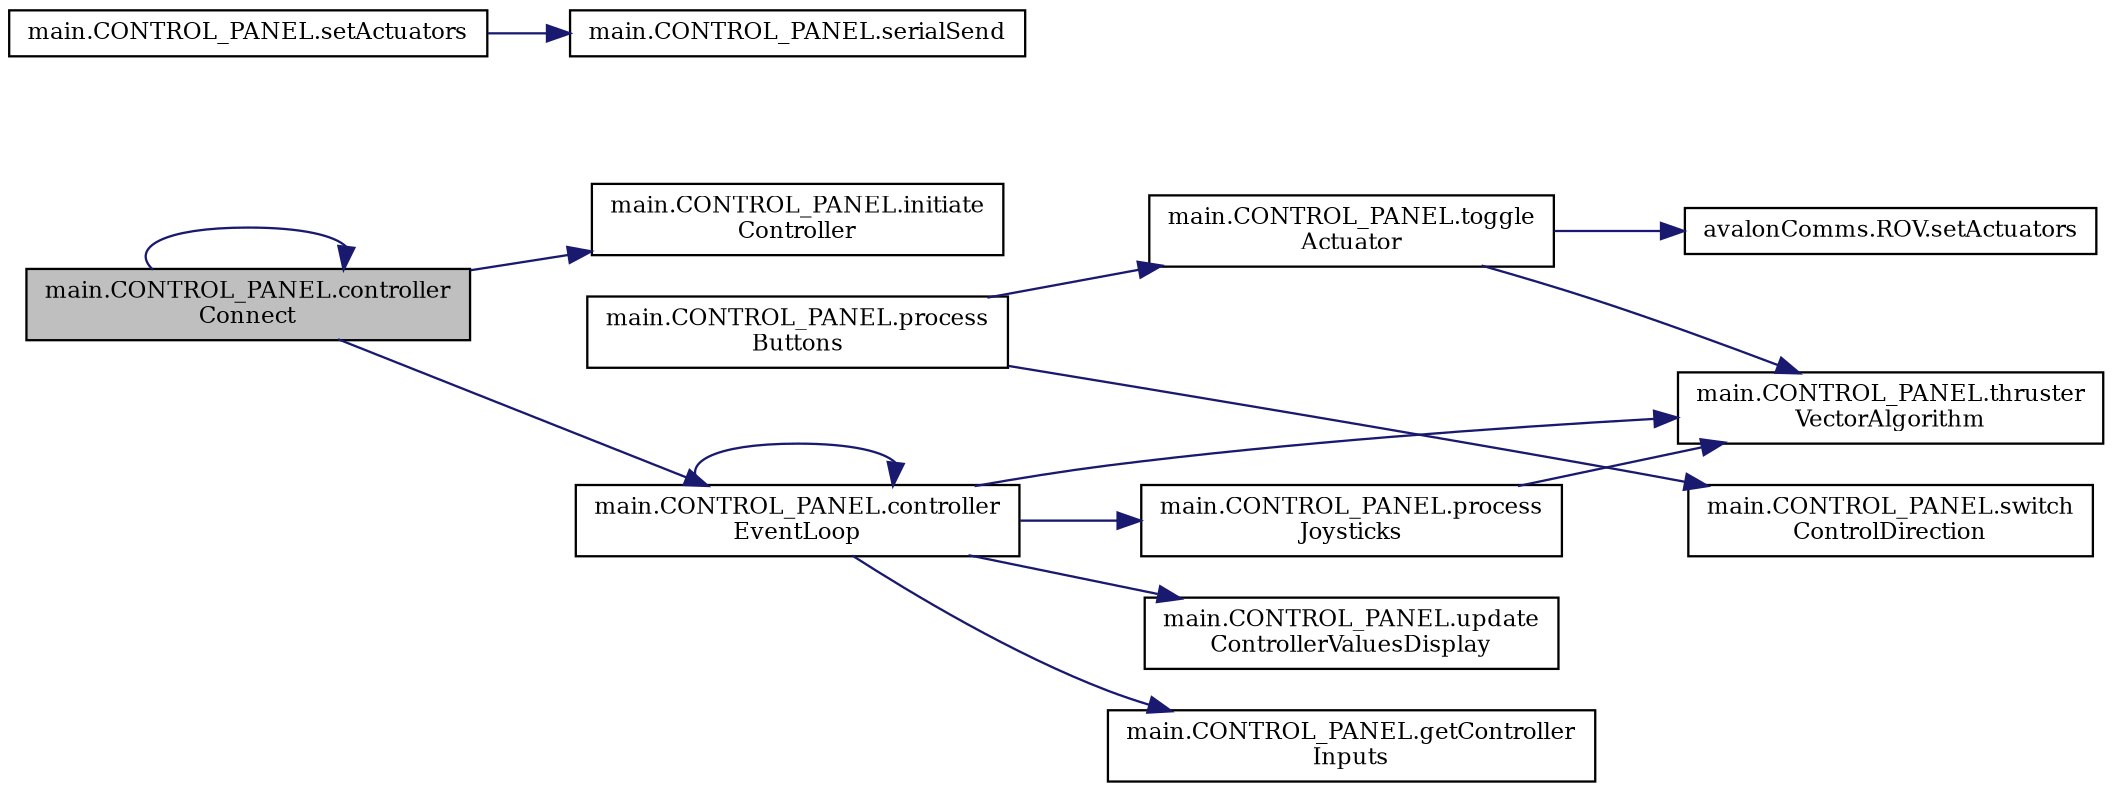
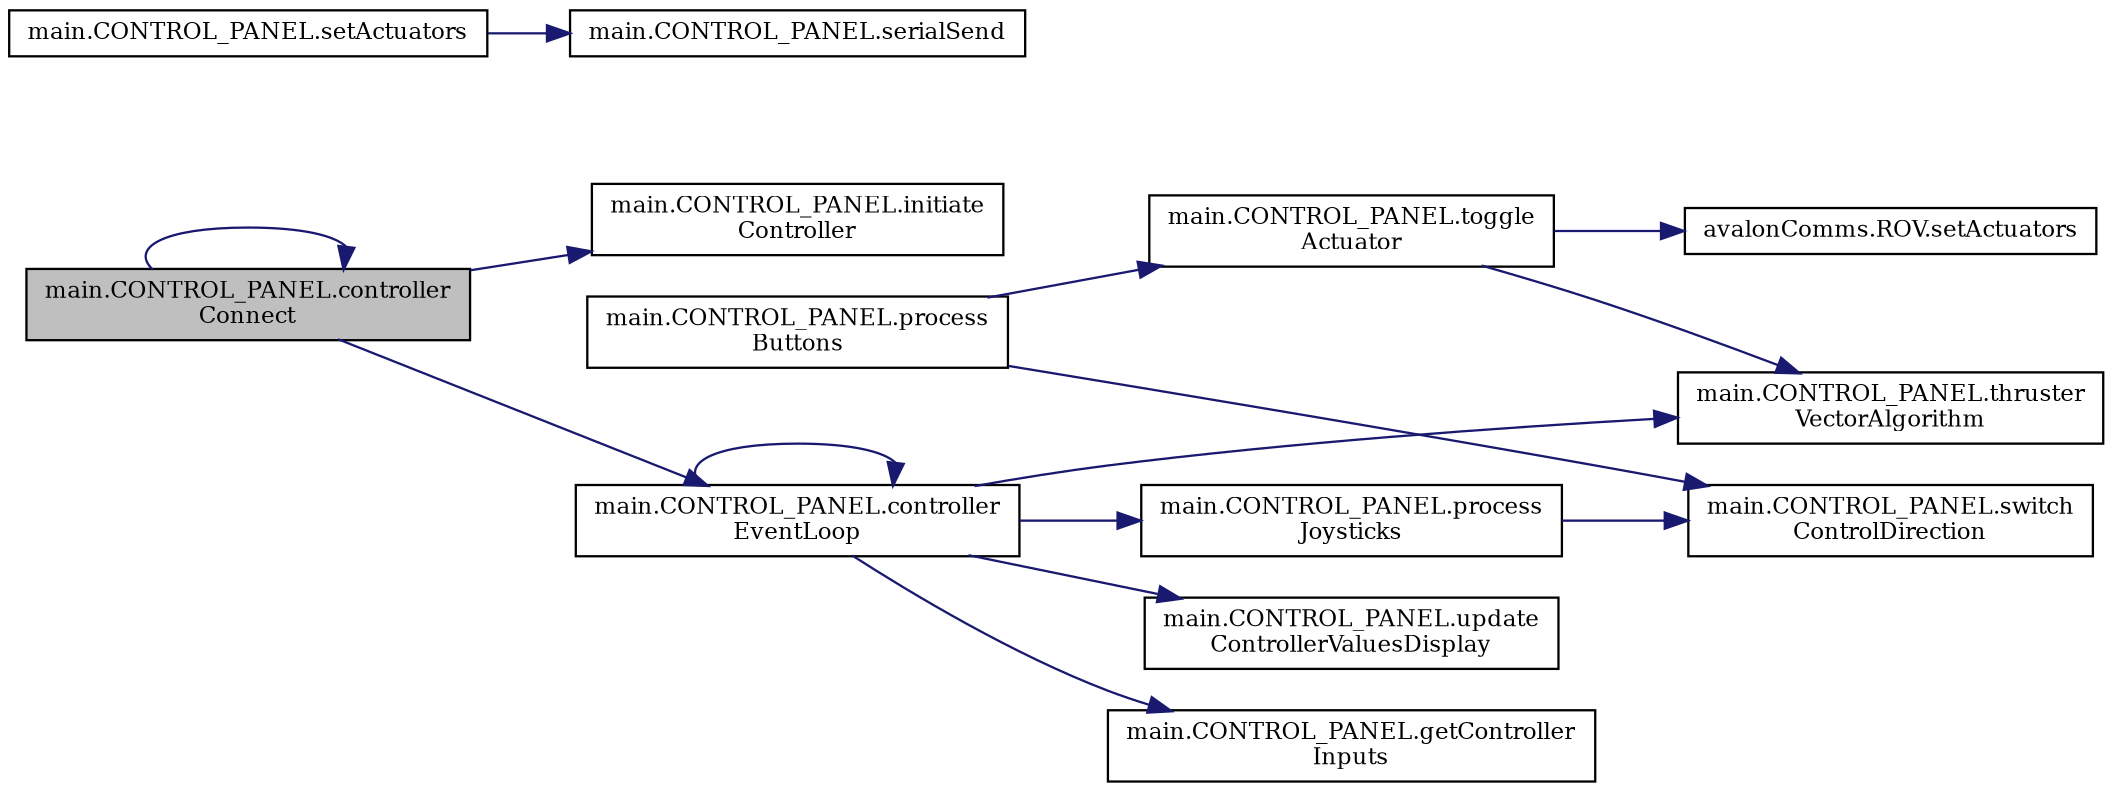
edge "main.CONTROL_PANEL.process Joysticks" -> "main.CONTROL_PANEL.thruster VectorAlgorithm": now "main.CONTROL_PANEL.process Joysticks" -> "main.CONTROL_PANEL.switch ControlDirection"
